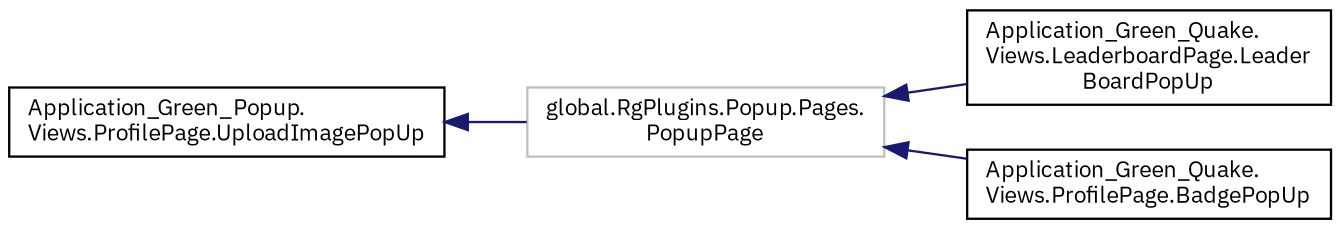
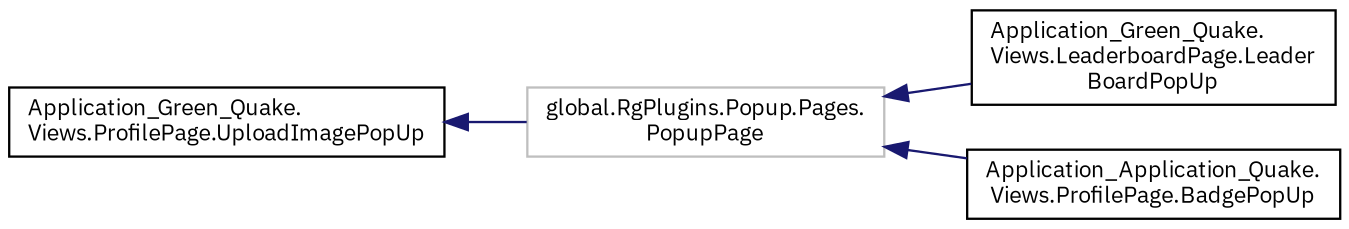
node "Application_Green_Popup. Views.ProfilePage.UploadImagePopUp": label "Application_Green_Popup. Views.ProfilePage.UploadImagePopUp" -> "Application_Green_Quake. Views.ProfilePage.UploadImagePopUp"
node "Application_Green_Quake. Views.ProfilePage.BadgePopUp": label "Application_Green_Quake. Views.ProfilePage.BadgePopUp" -> "Application_Application_Quake. Views.ProfilePage.BadgePopUp"
